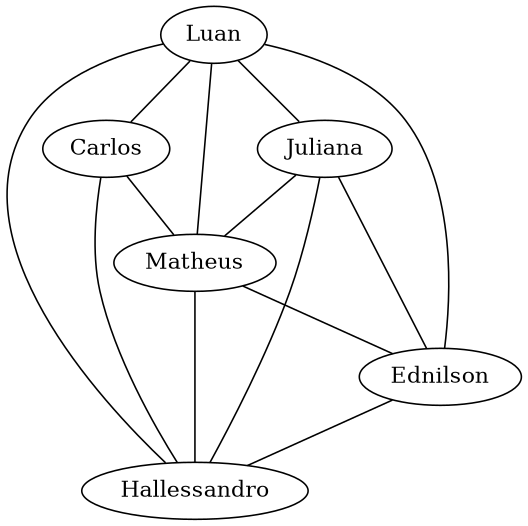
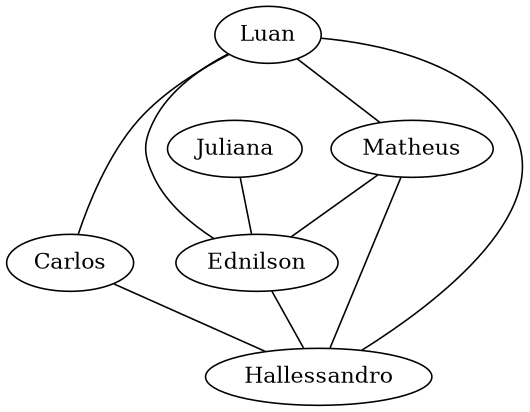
edge "Luan" -- "Juliana": removed
edge "Juliana" -- "Matheus": removed
edge "Carlos" -- "Matheus": removed
edge "Juliana" -- "Hallessandro": removed
